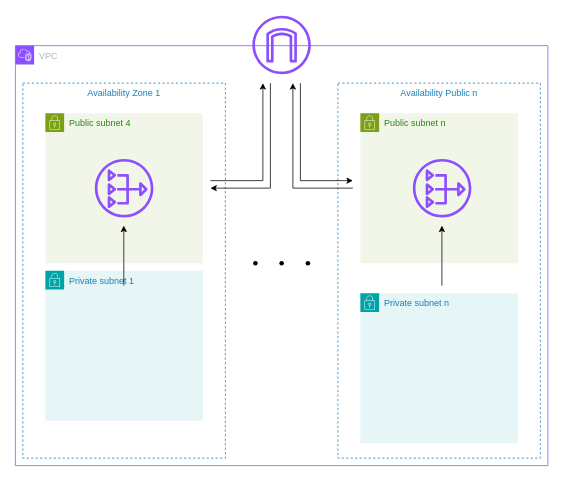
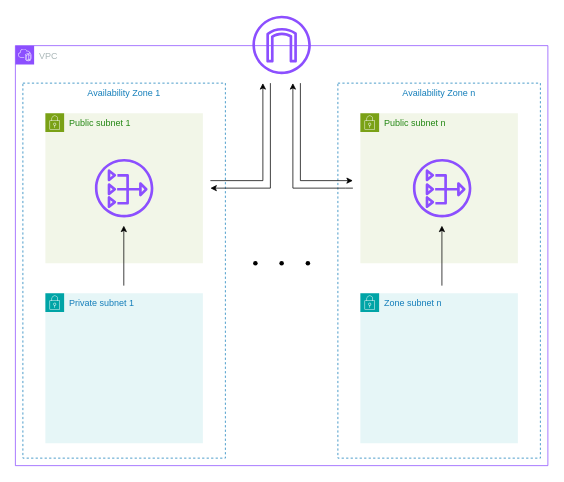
node "Availability Public n": label "Availability Public n" -> "Availability Zone n"
node "Public subnet 4": label "Public subnet 4" -> "Public subnet 1"
node "Private subnet n": label "Private subnet n" -> "Zone subnet n"
node "Private subnet 1": moved (124, 345) -> (124, 368)
